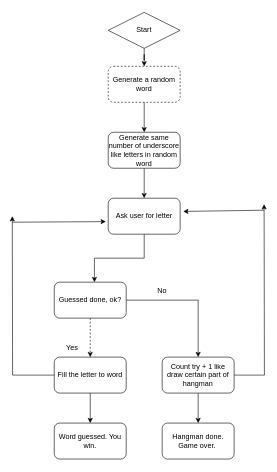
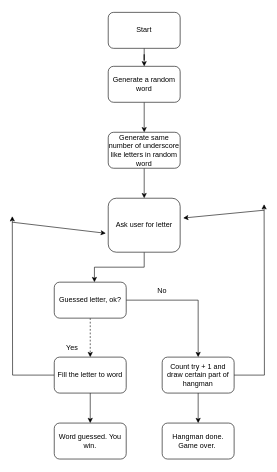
node "Start": shape diamond -> rounded rectangle
node "Generate a random word": style dashed -> solid
node "Ask user for letter": size 72x36 -> 72x54
node "Guessed done, ok?": label "Guessed done, ok?" -> "Guessed letter, ok?"
node "Count try + 1 like draw certain part of hangman": label "Count try + 1 like draw certain part of hangman" -> "Count try + 1 and draw certain part of hangman"
